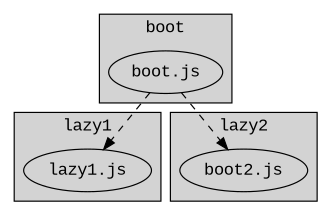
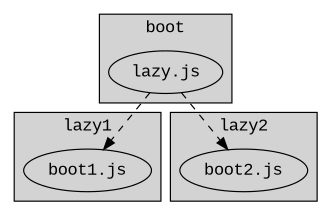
node "boot.js": label "boot.js" -> "lazy.js"
node "lazy1.js": label "lazy1.js" -> "boot1.js"
